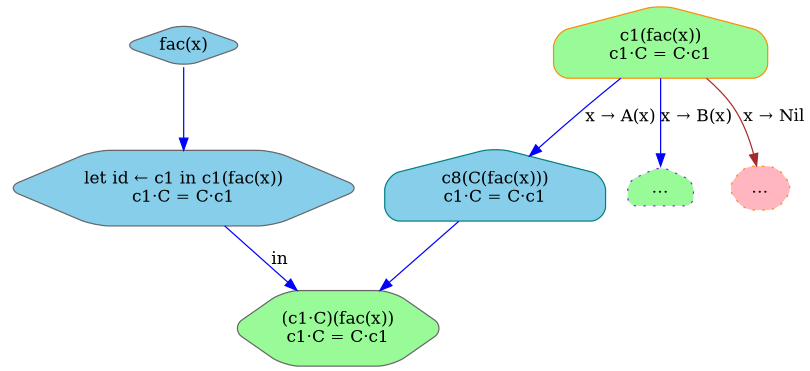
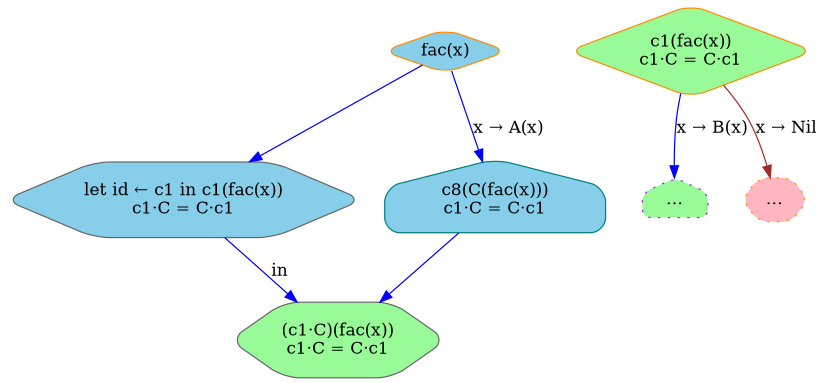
node "fac(x)": color gray40 -> darkorange
node "c1(fac(x)) c1·C = C·c1": shape house -> diamond
edge "c1(fac(x)) c1·C = C·c1" -> "c8(C(fac(x))) c1·C = C·c1": now "fac(x)" -> "c8(C(fac(x))) c1·C = C·c1"
